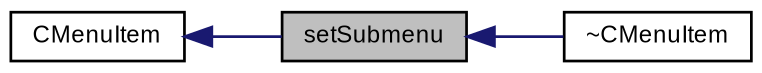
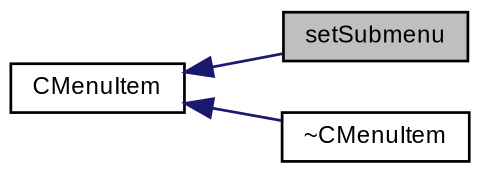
edge "~CMenuItem" -> "setSubmenu": now "~CMenuItem" -> "CMenuItem"
